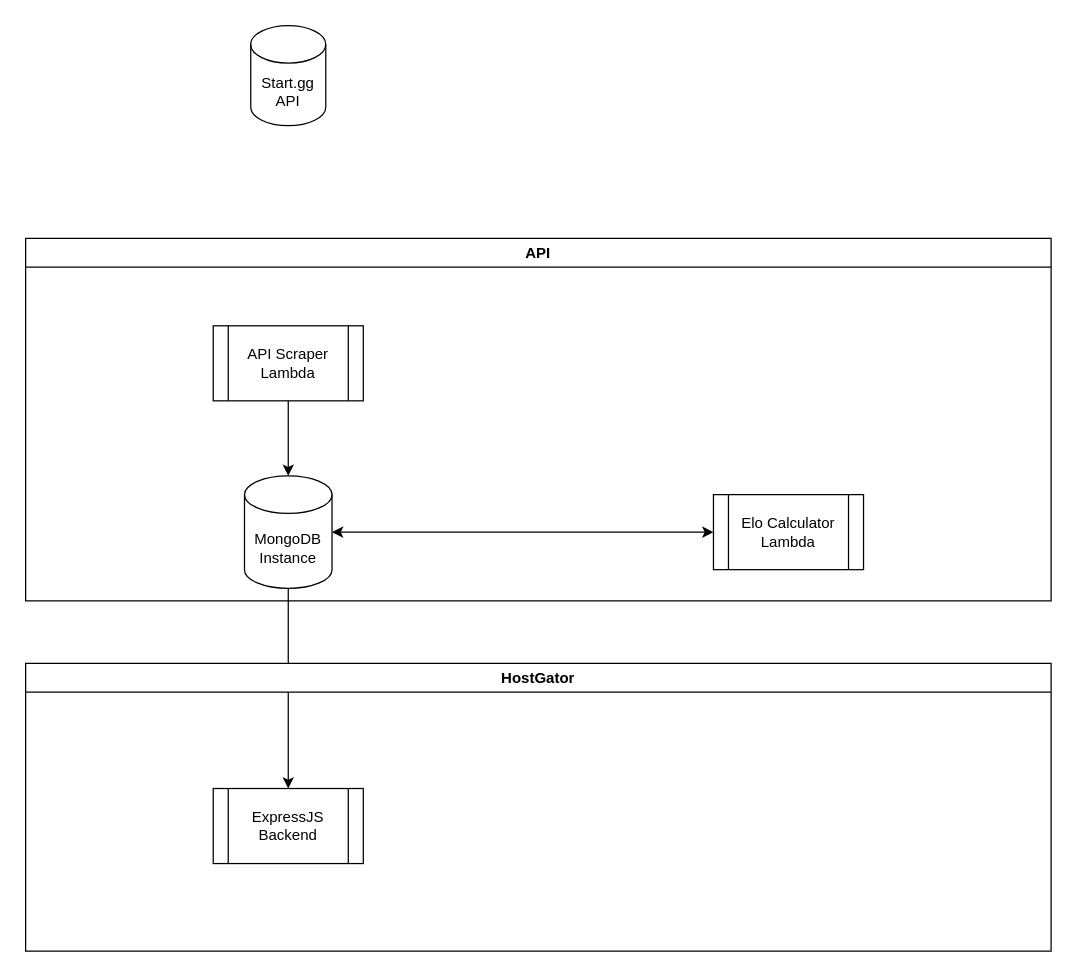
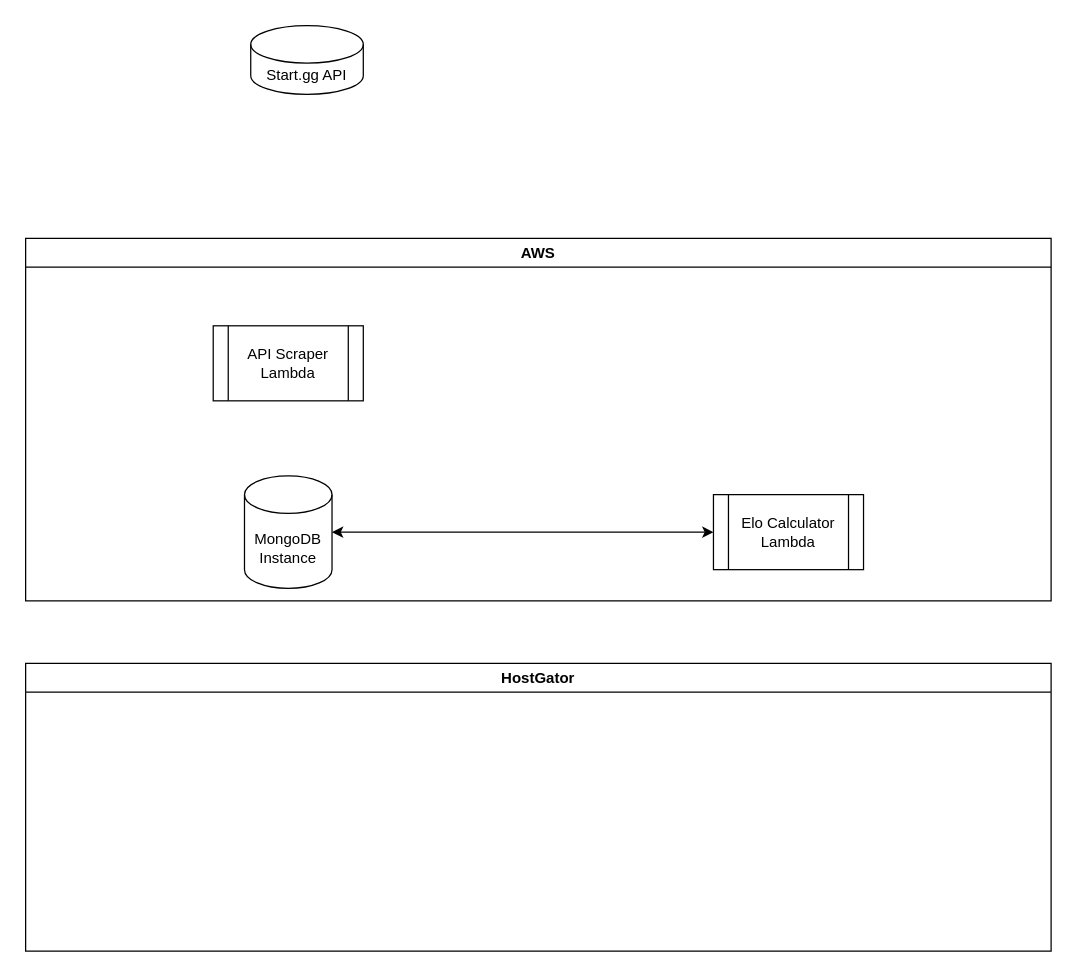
node "Start.gg API": size 75x100 -> 113x69
node "API": label "API" -> "AWS"
edge "API Scraper Lambda" -> "MongoDB Instance": removed
edge "MongoDB Instance" -> "ExpressJS Backend": removed
node "ExpressJS Backend": removed
